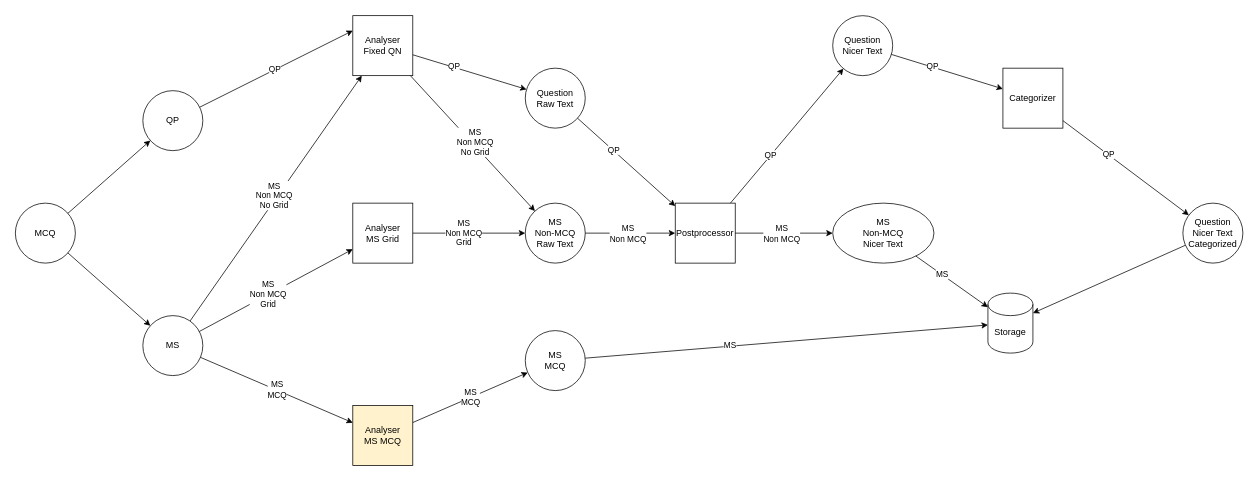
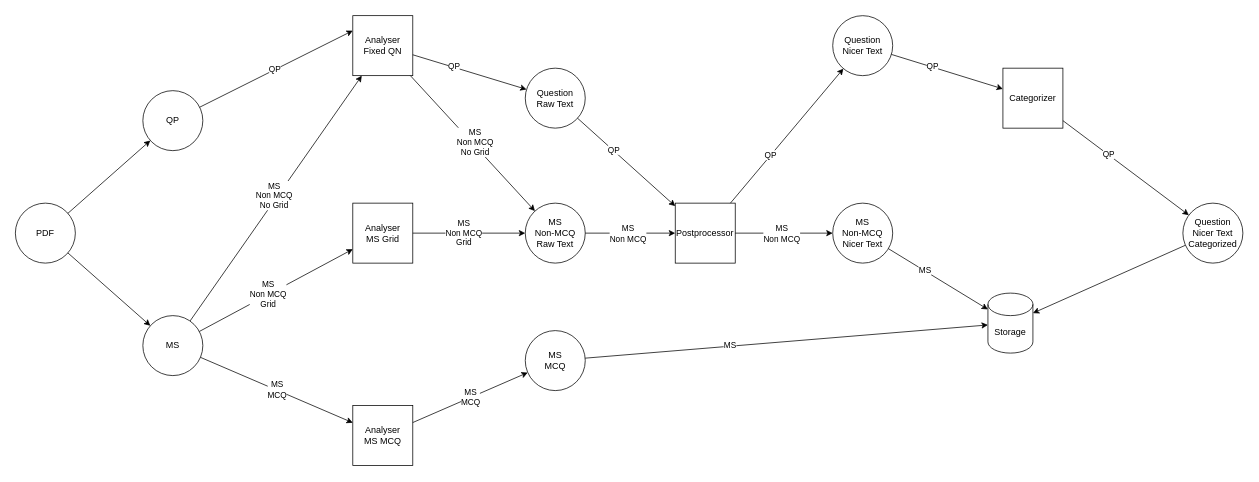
node "MCQ": label "MCQ" -> "PDF"
node "MS Non-MCQ Nicer Text": size 101x60 -> 60x60
node "Analyser MS MCQ": fillcolor #fff2cc -> #ffffff
